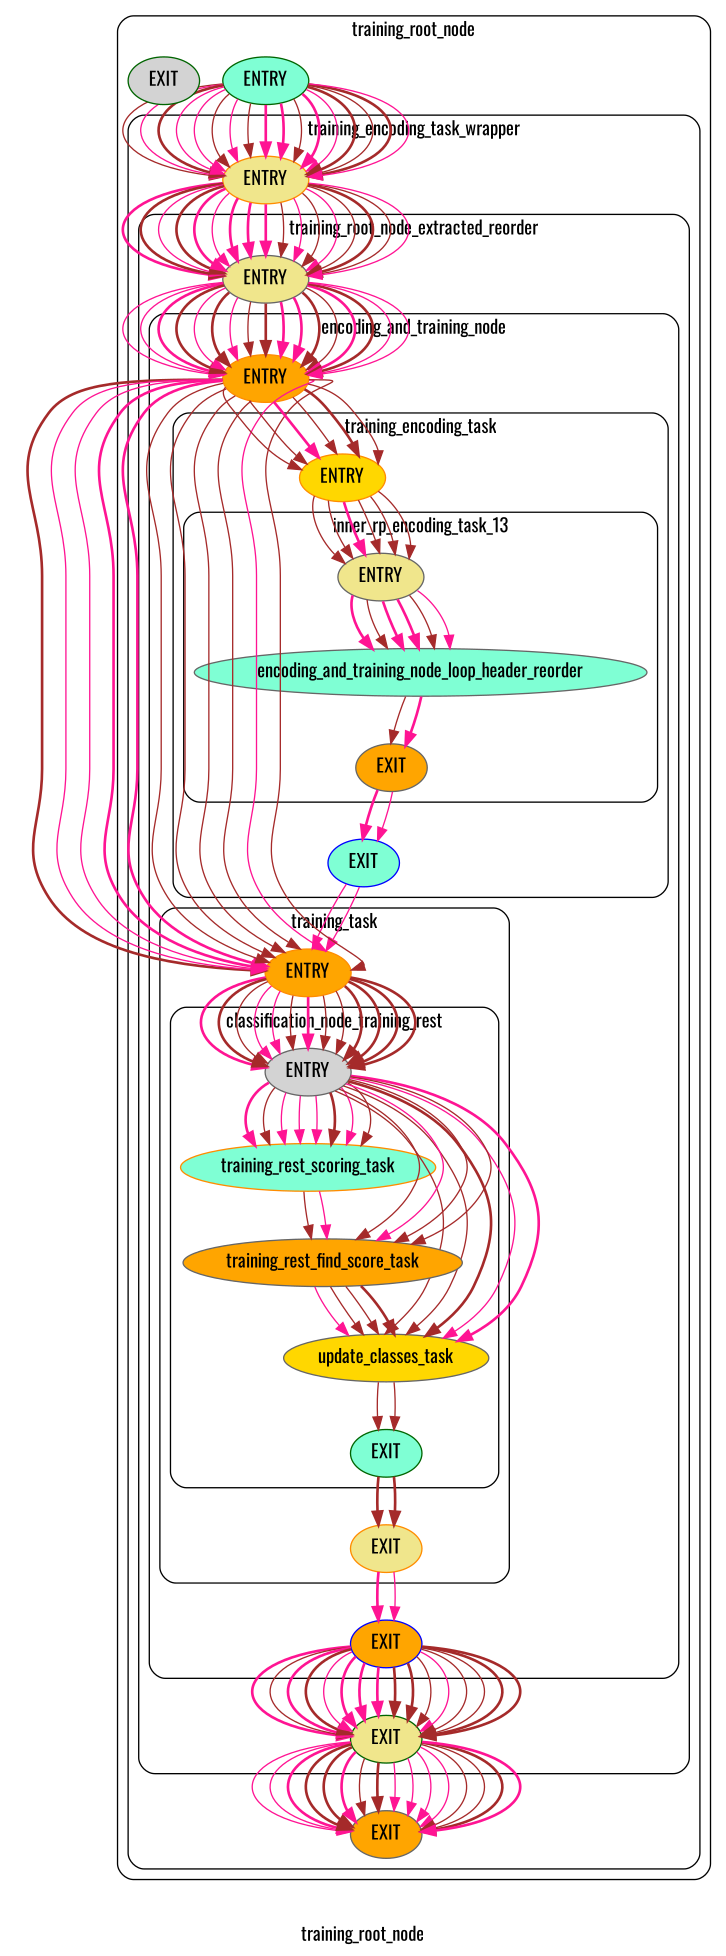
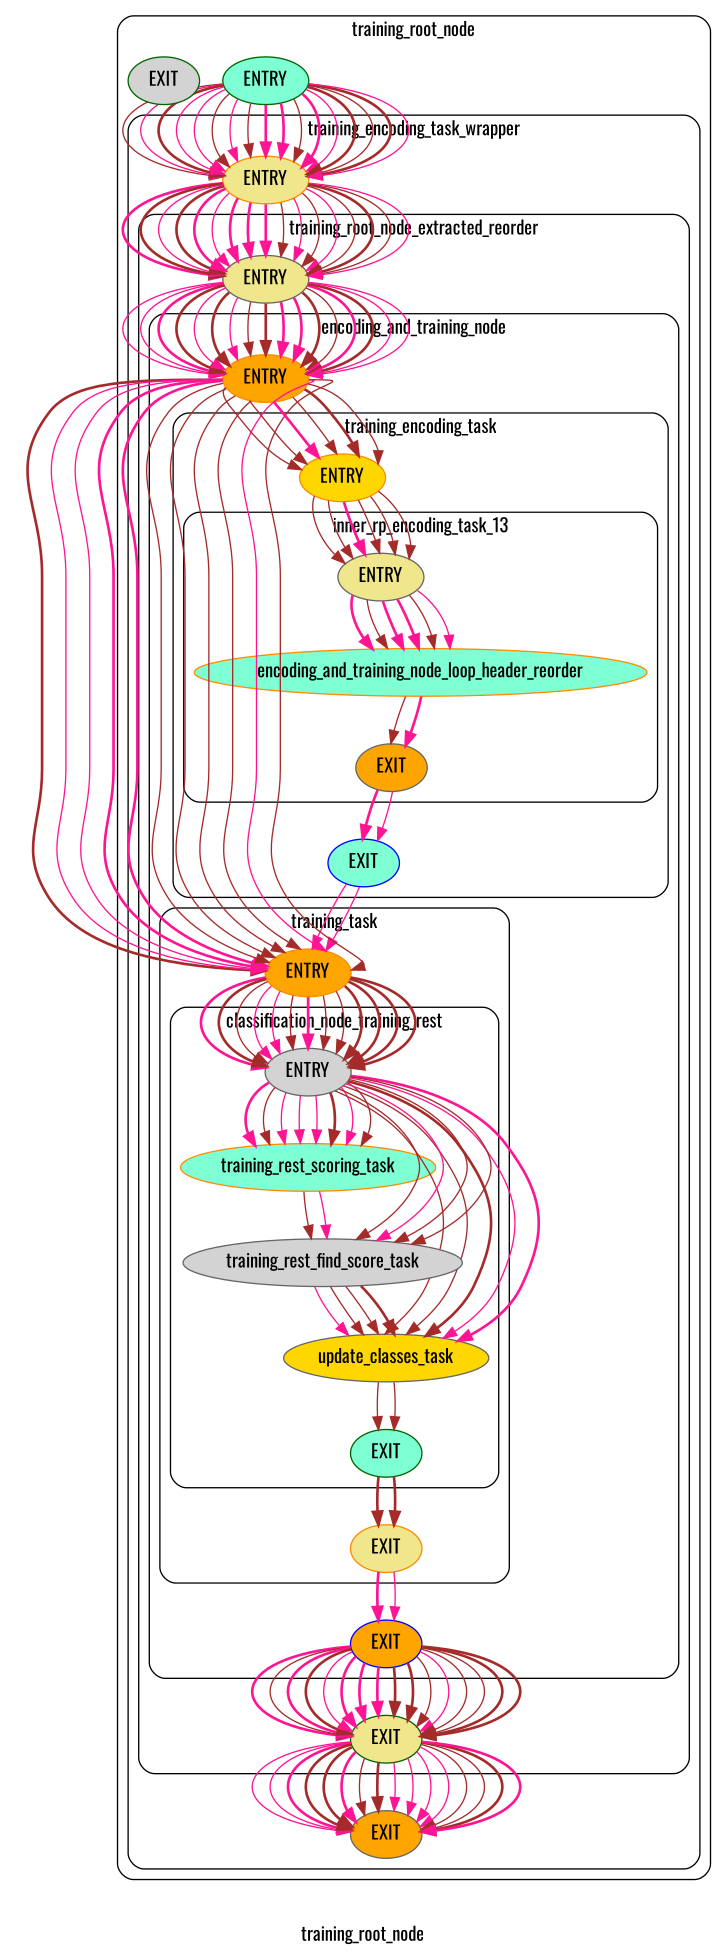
node "encoding_and_training_node_loop_header_reorder": color gray40 -> darkorange
node "training_rest_find_score_task": fillcolor orange -> lightgrey
